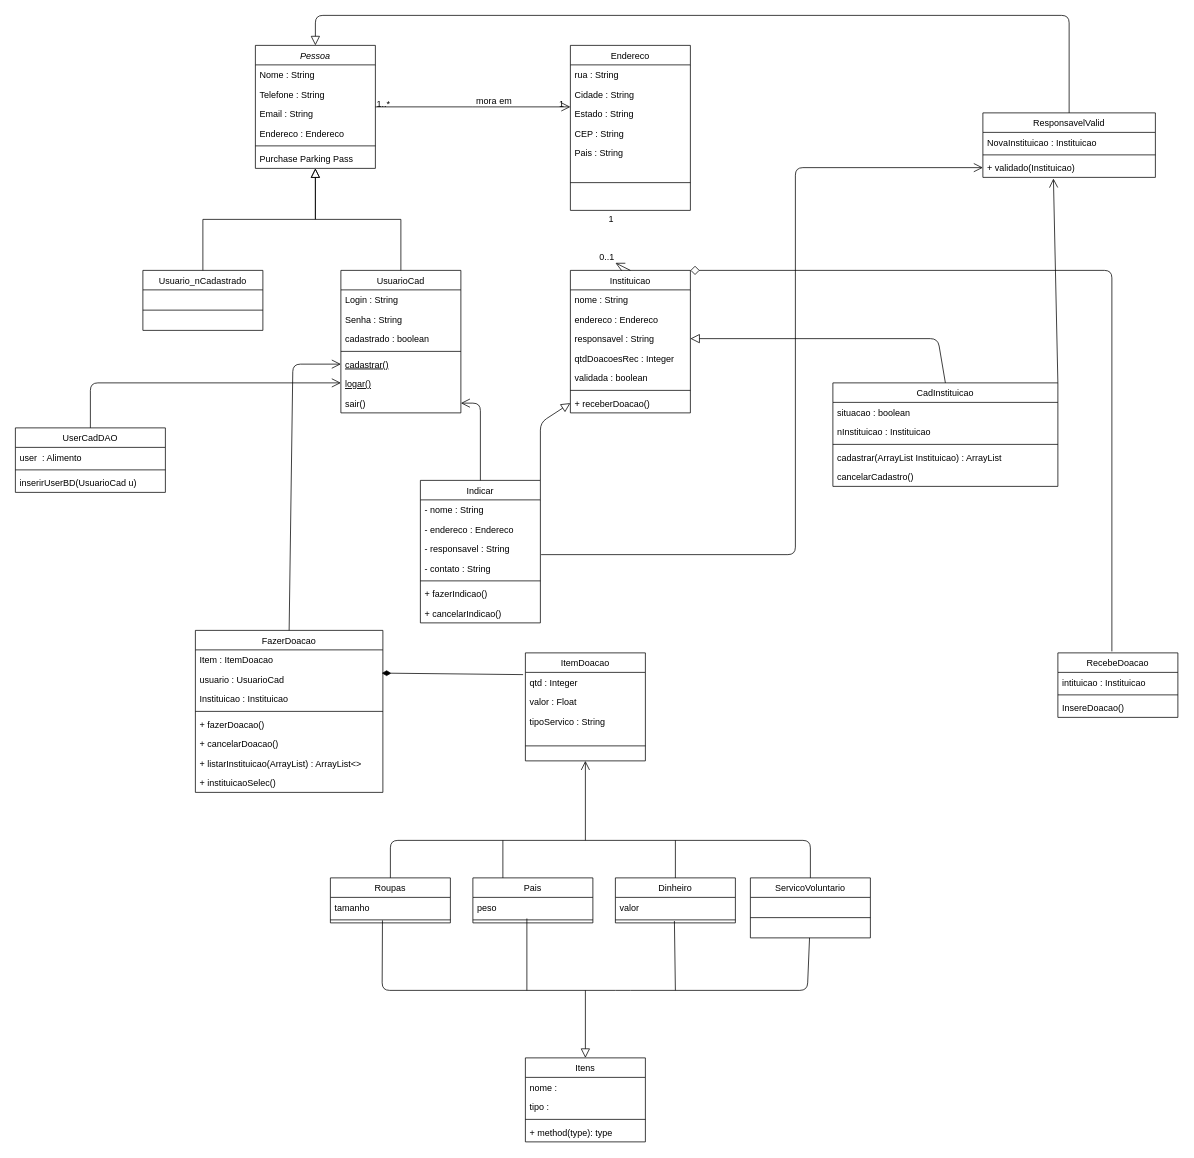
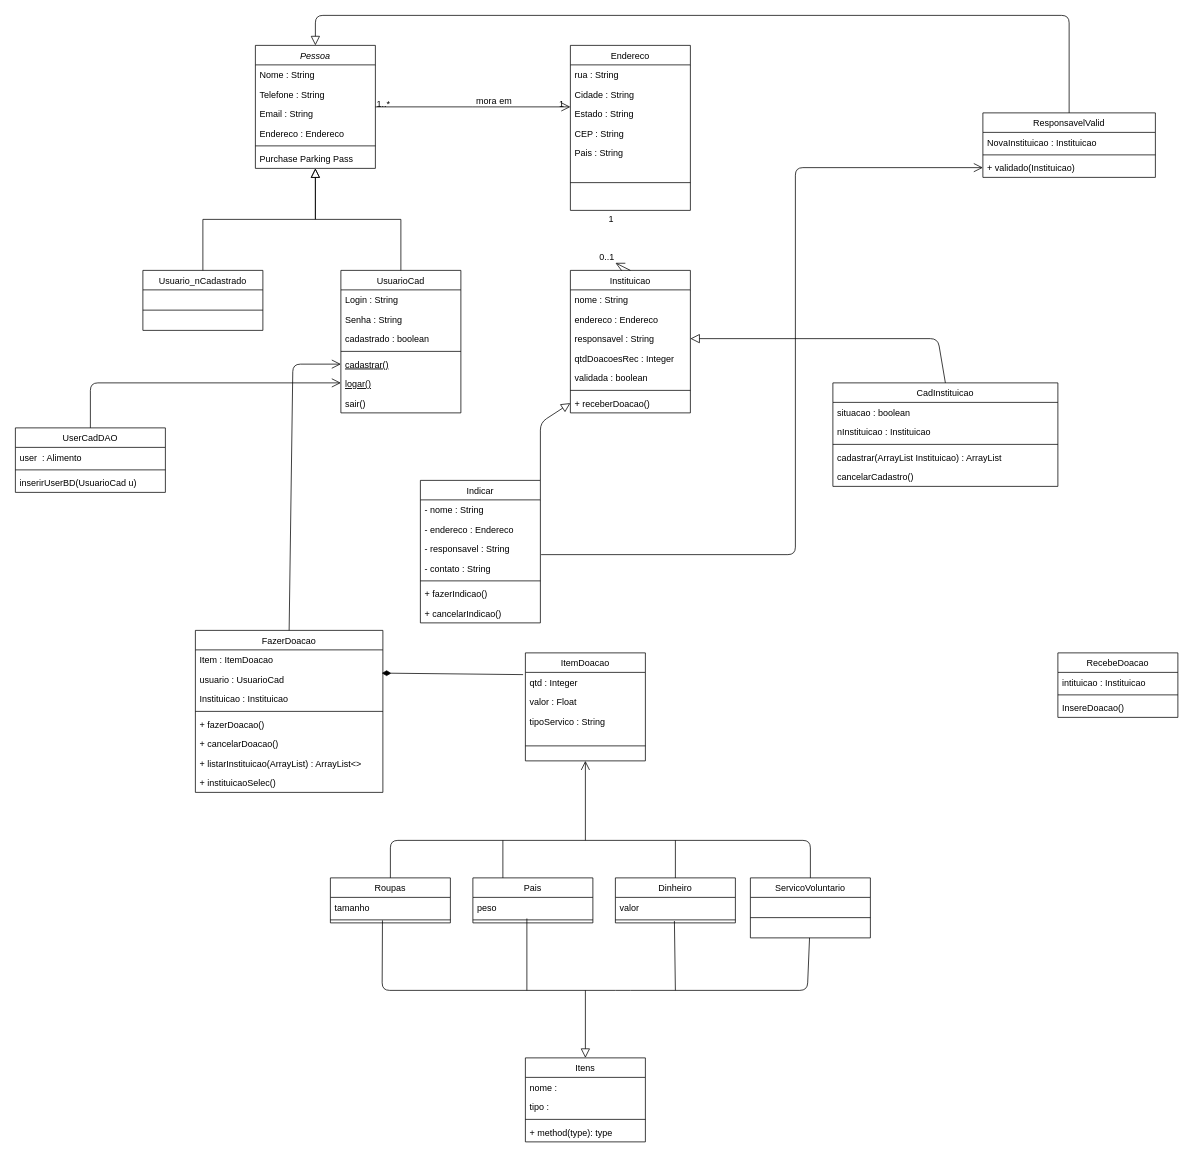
edge "RecebeDoacao" -> "Instituicao": removed
edge "CadInstituicao" -> "+ validado(Instituicao)": removed
edge "Indicar" -> "sair()": removed
